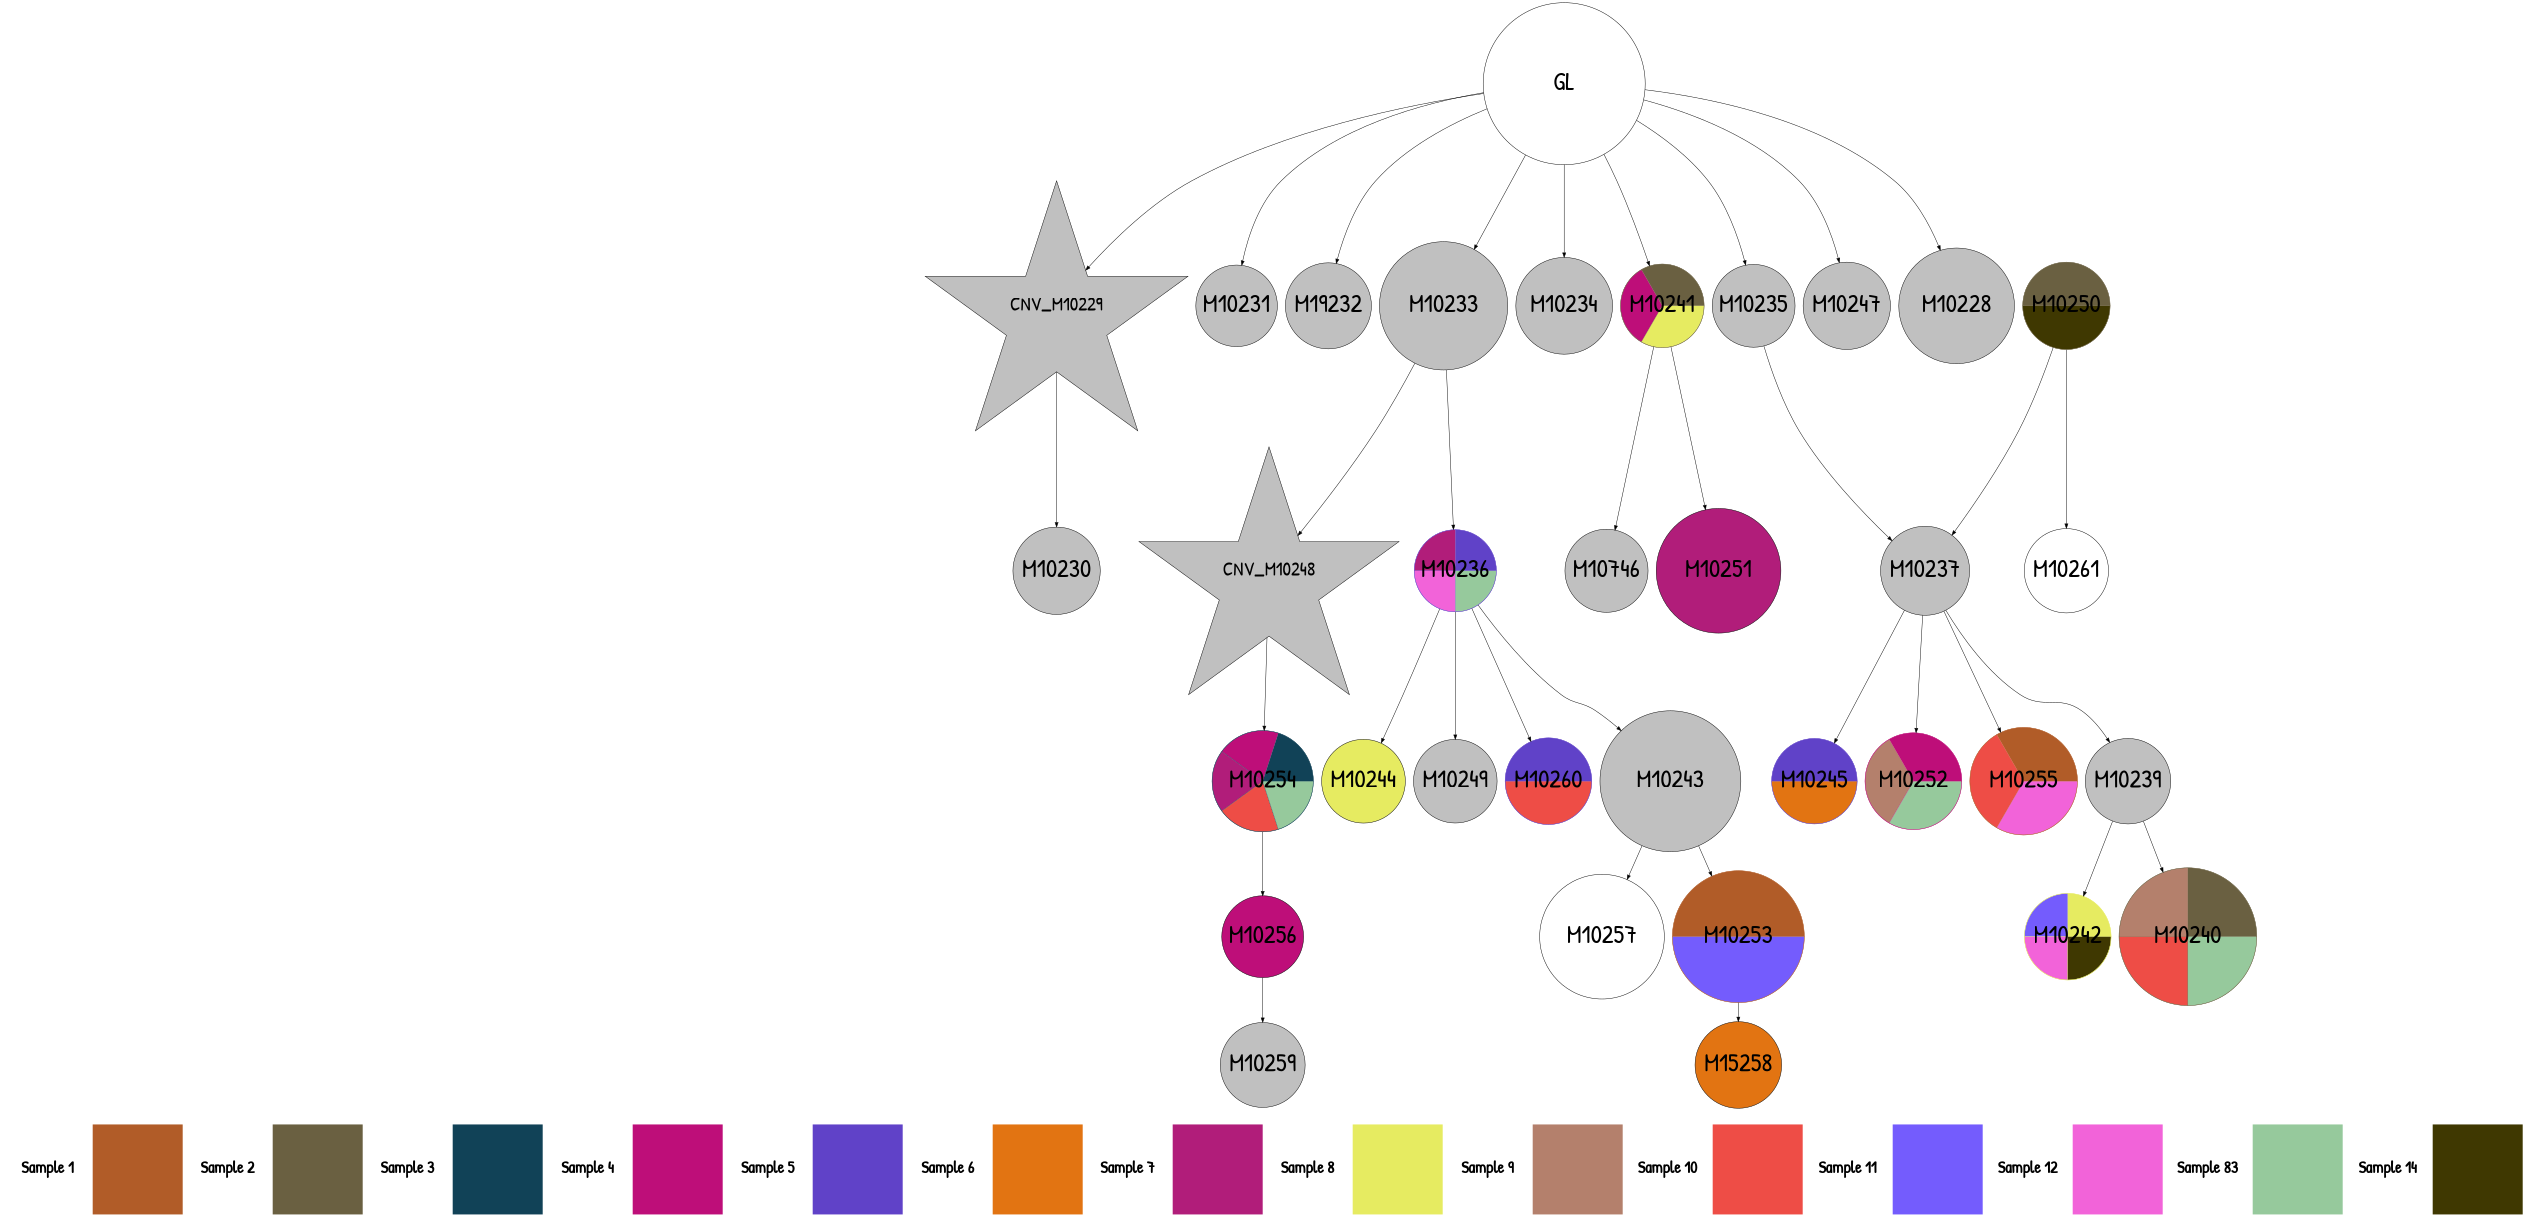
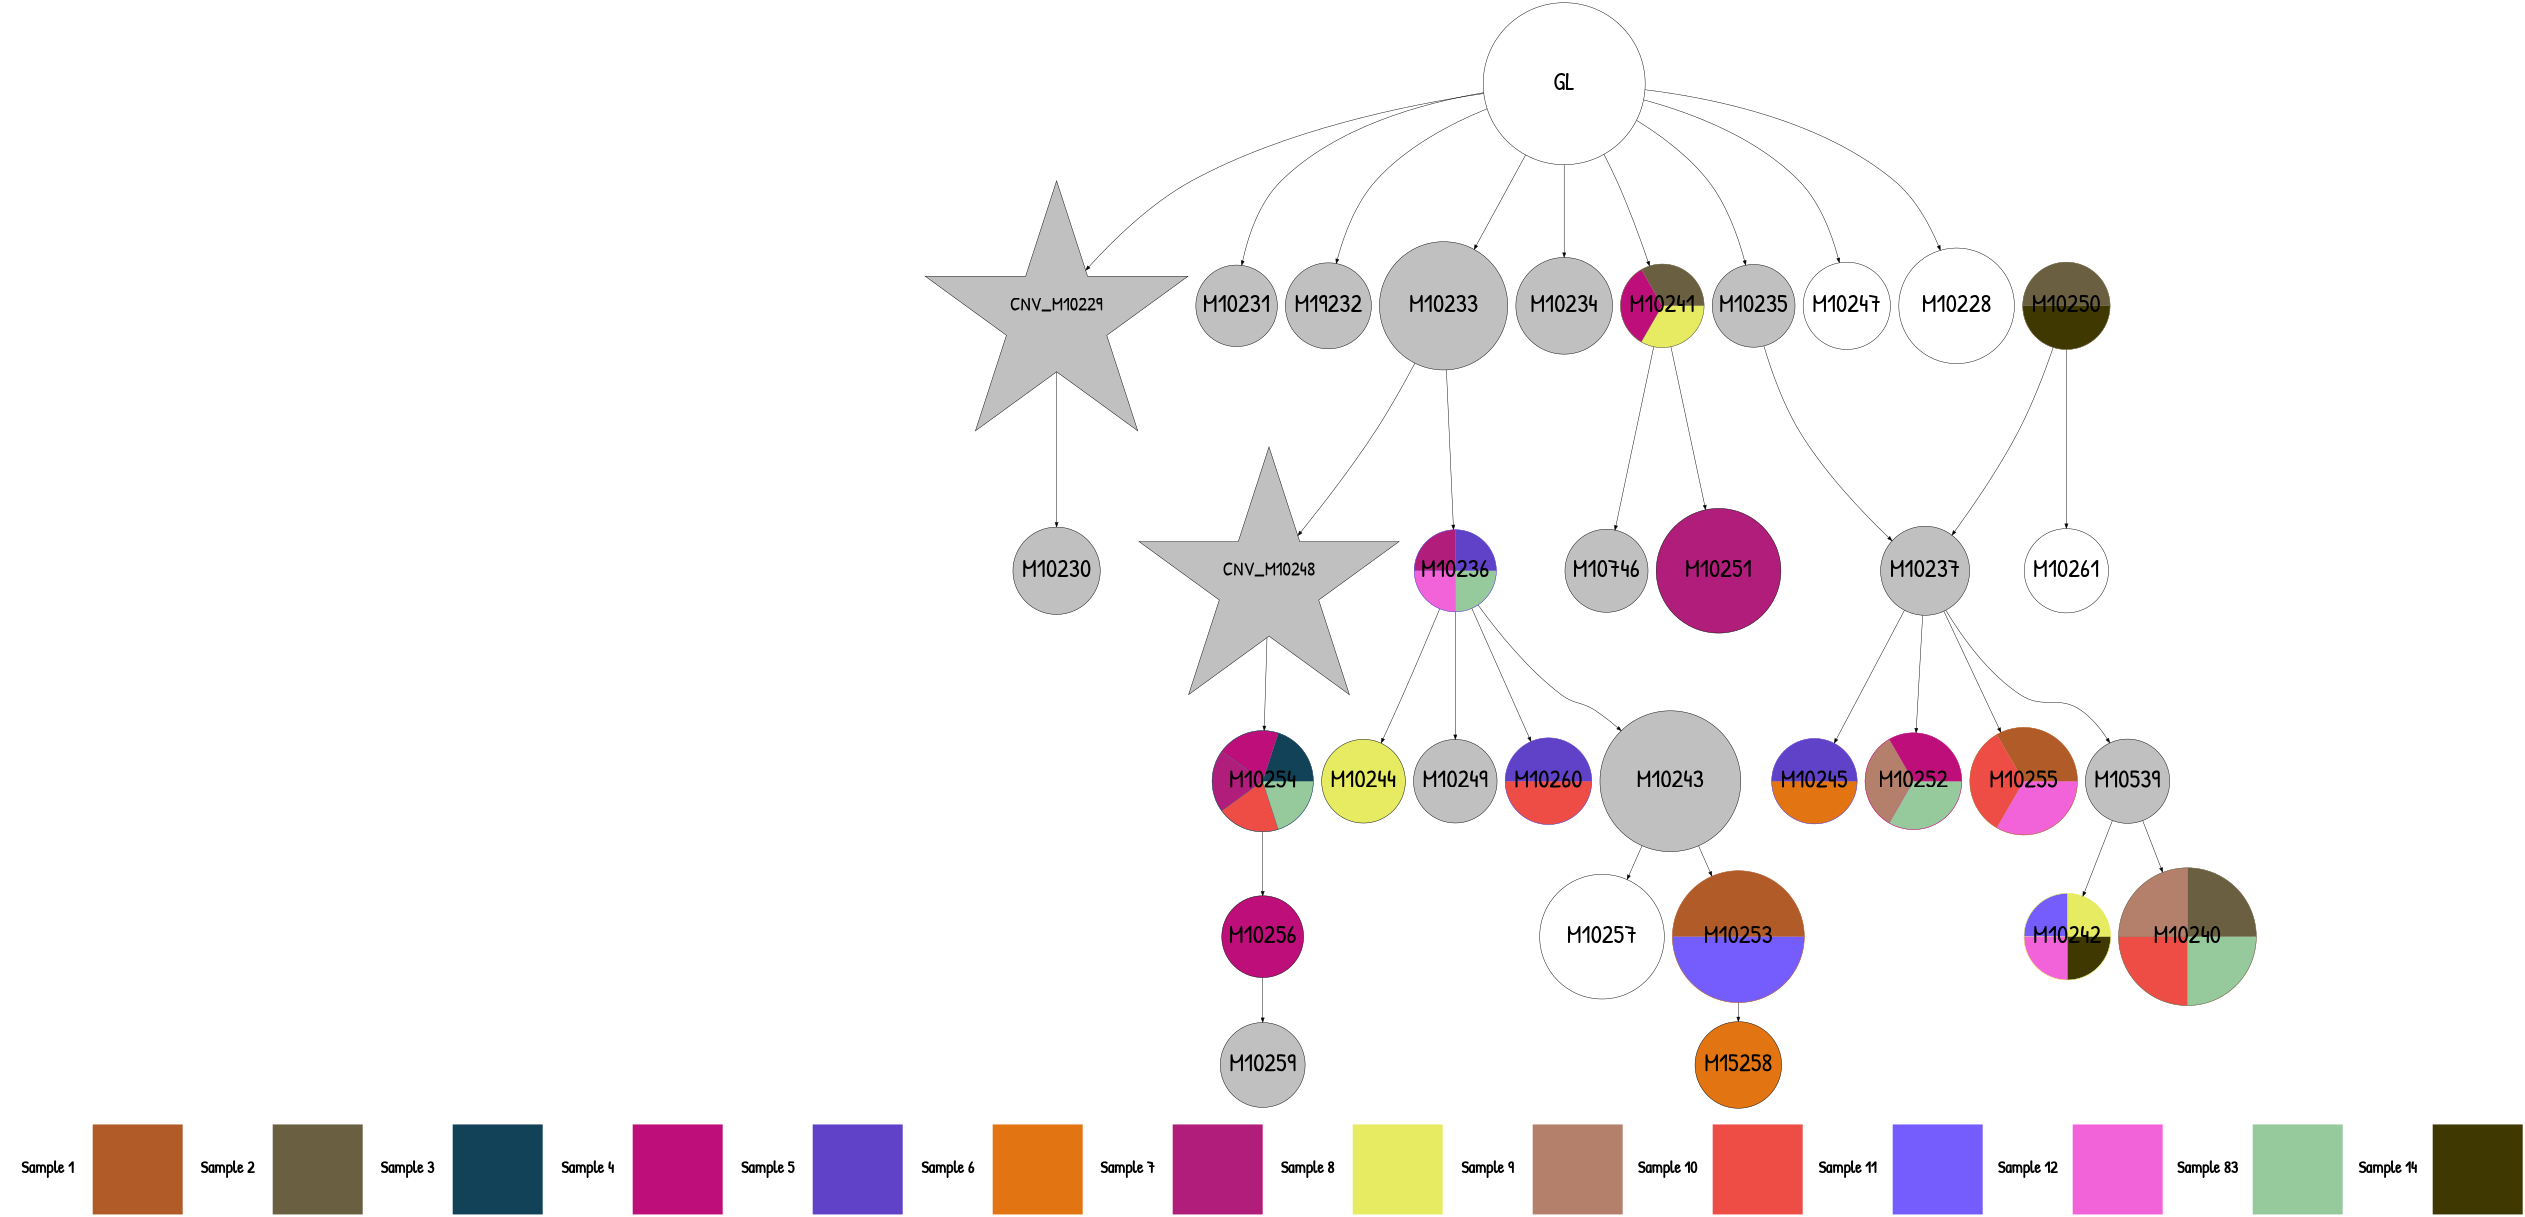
node "M10247": fillcolor grey -> white
node "M10228": fillcolor grey -> white
node "M10239": label "M10239" -> "M10539"
